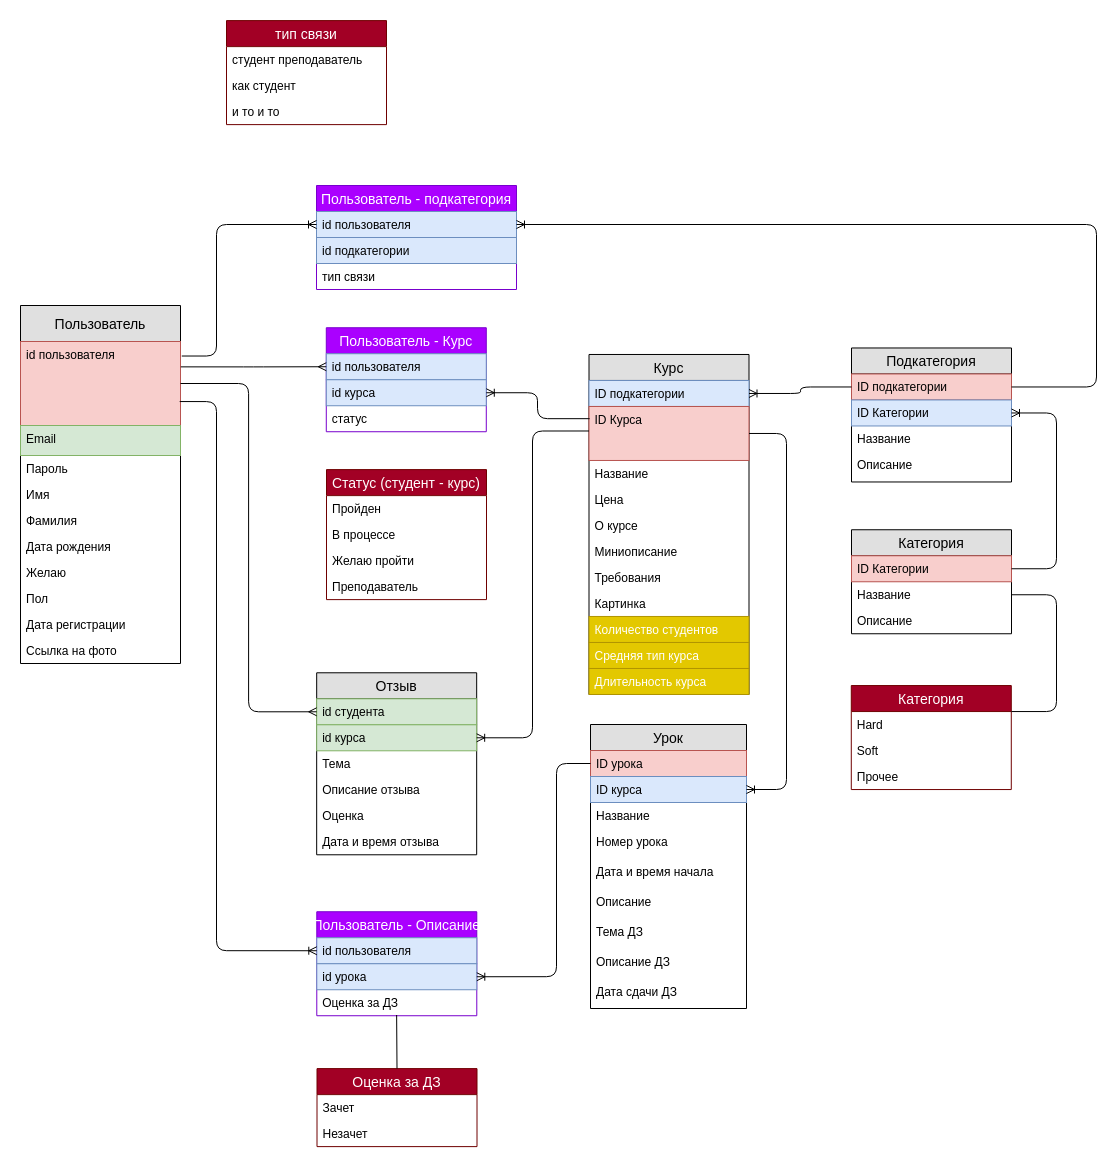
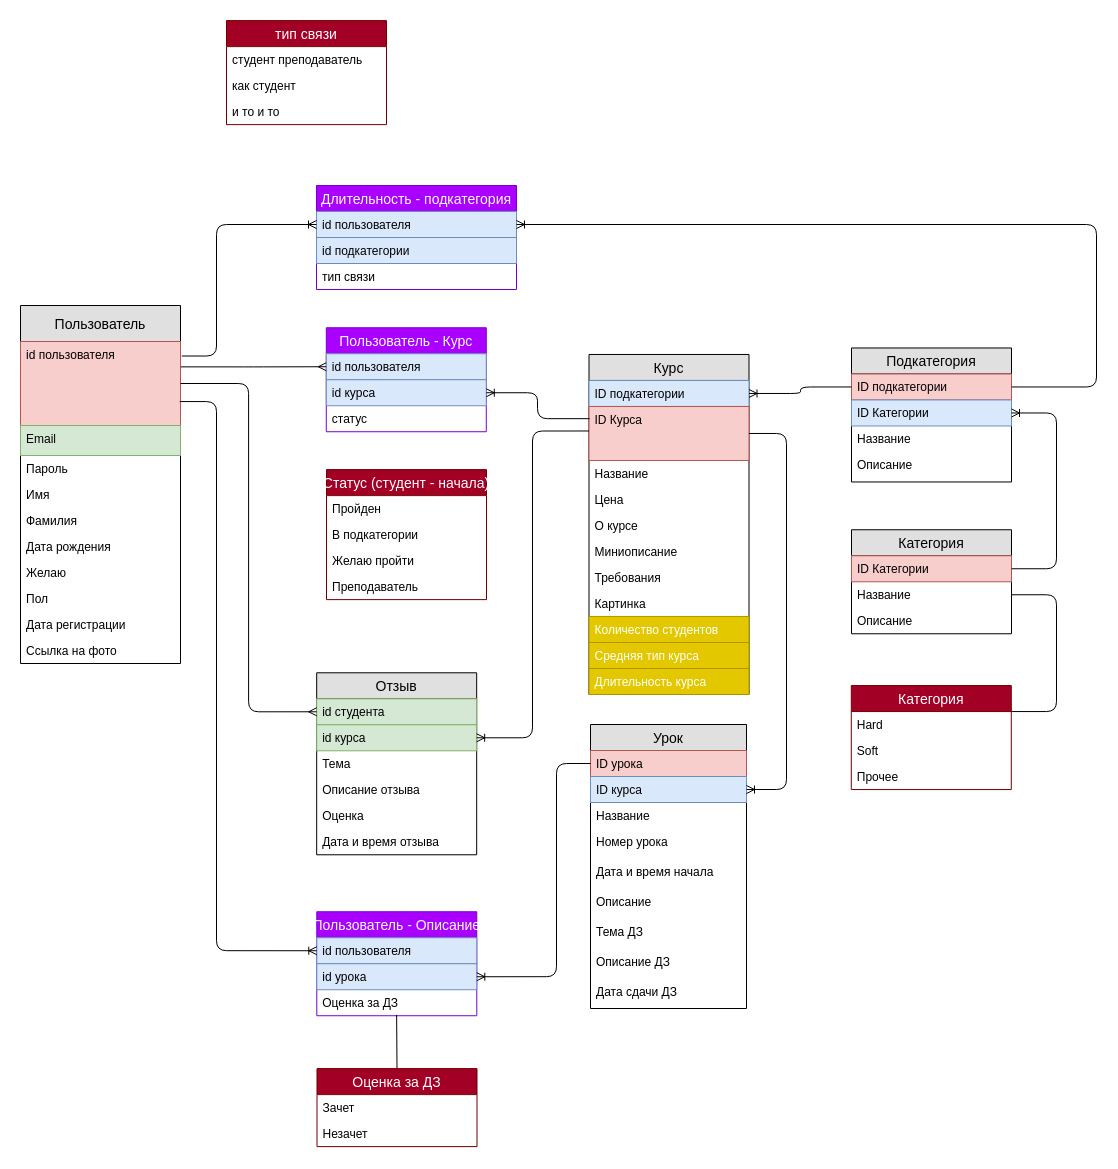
node "Пользователь - подкатегория": label "Пользователь - подкатегория" -> "Длительность - подкатегория"
node "Статус (студент - курс)": label "Статус (студент - курс)" -> "Статус (студент - начала)"
node "В процессе": label "В процессе" -> "В подкатегории"
